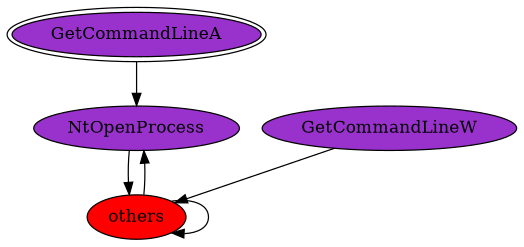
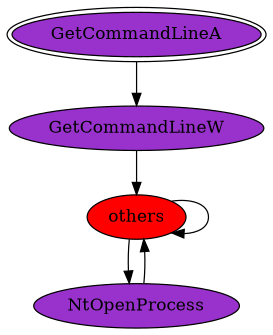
edge "GetCommandLineA" -> "NtOpenProcess": now "GetCommandLineA" -> "GetCommandLineW"
